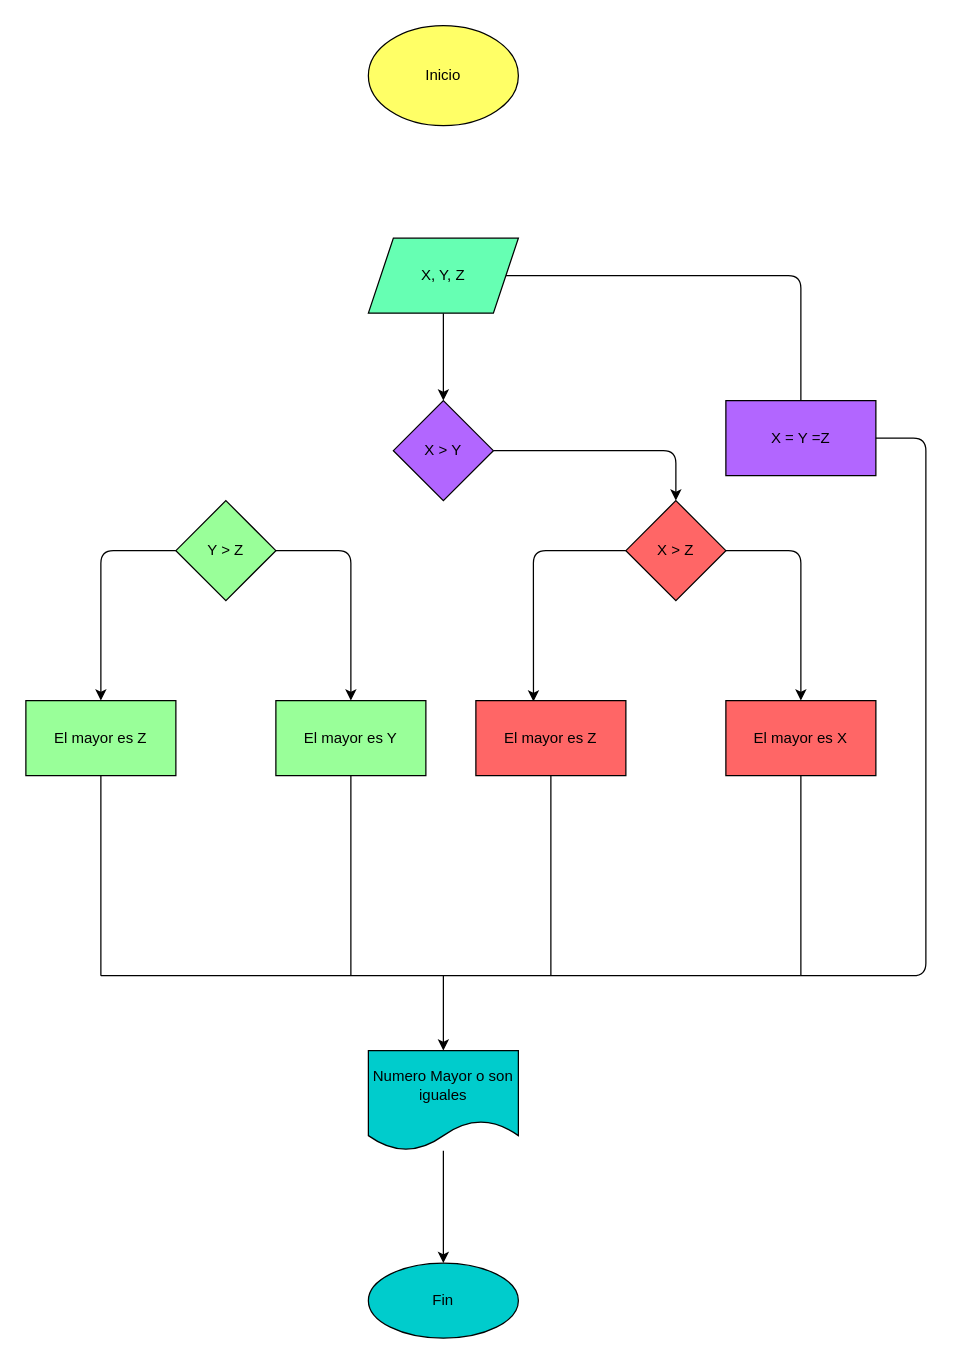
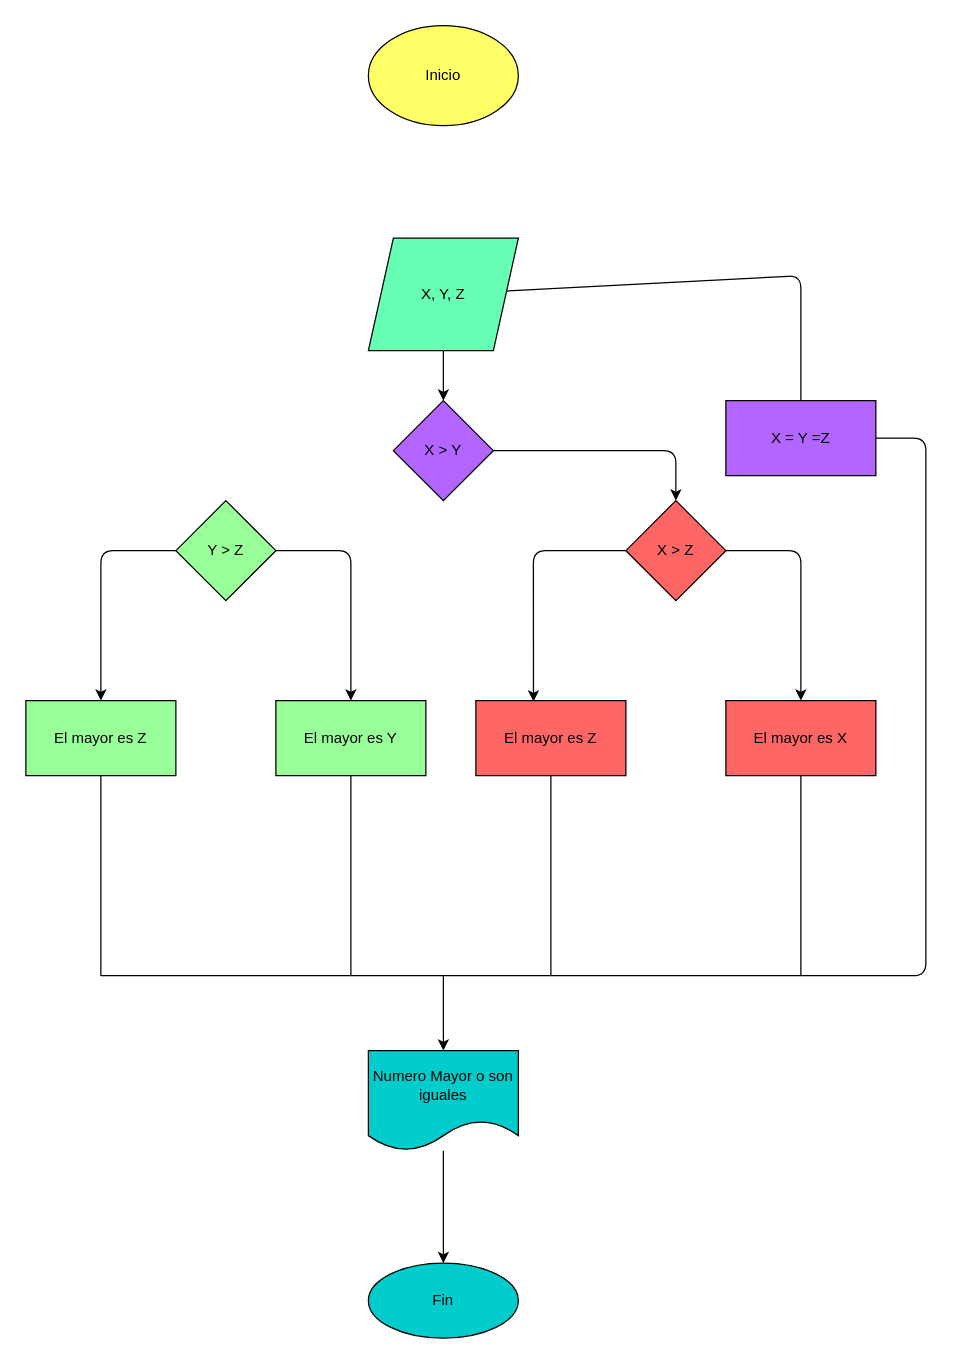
node "X, Y, Z": size 150x75 -> 150x113
